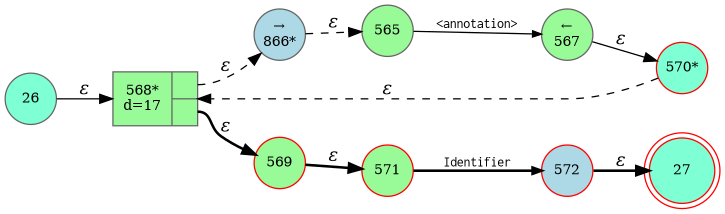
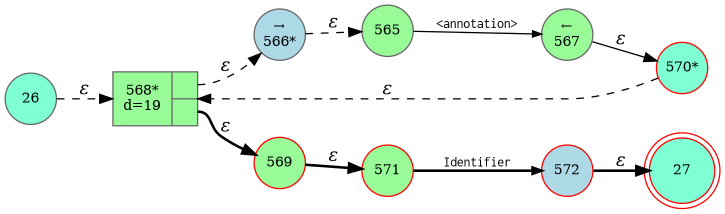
node "→ 866*": label "→ 866*" -> "→ 566*"
edge "26" -> "568*": style solid -> dashed
node "568*": text "d=17" -> "d=19"
